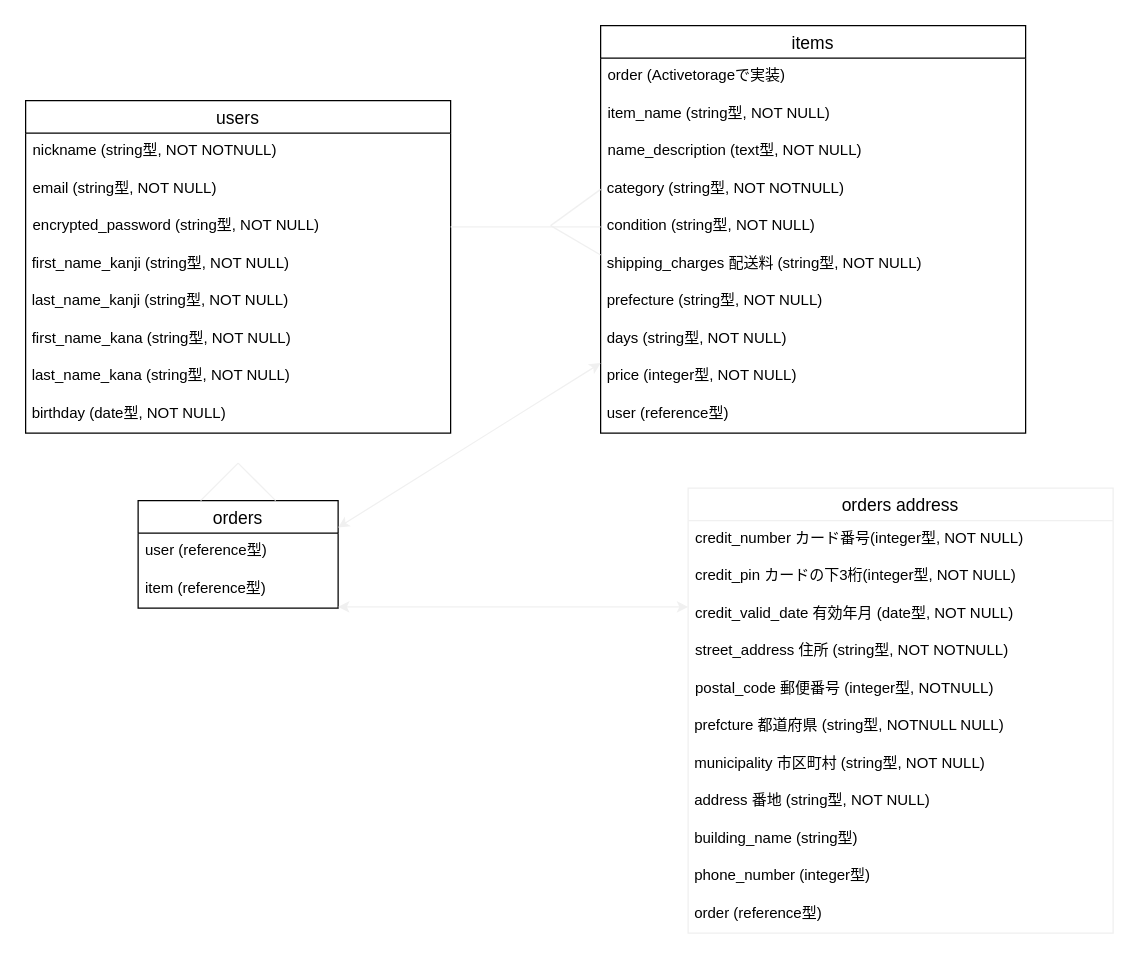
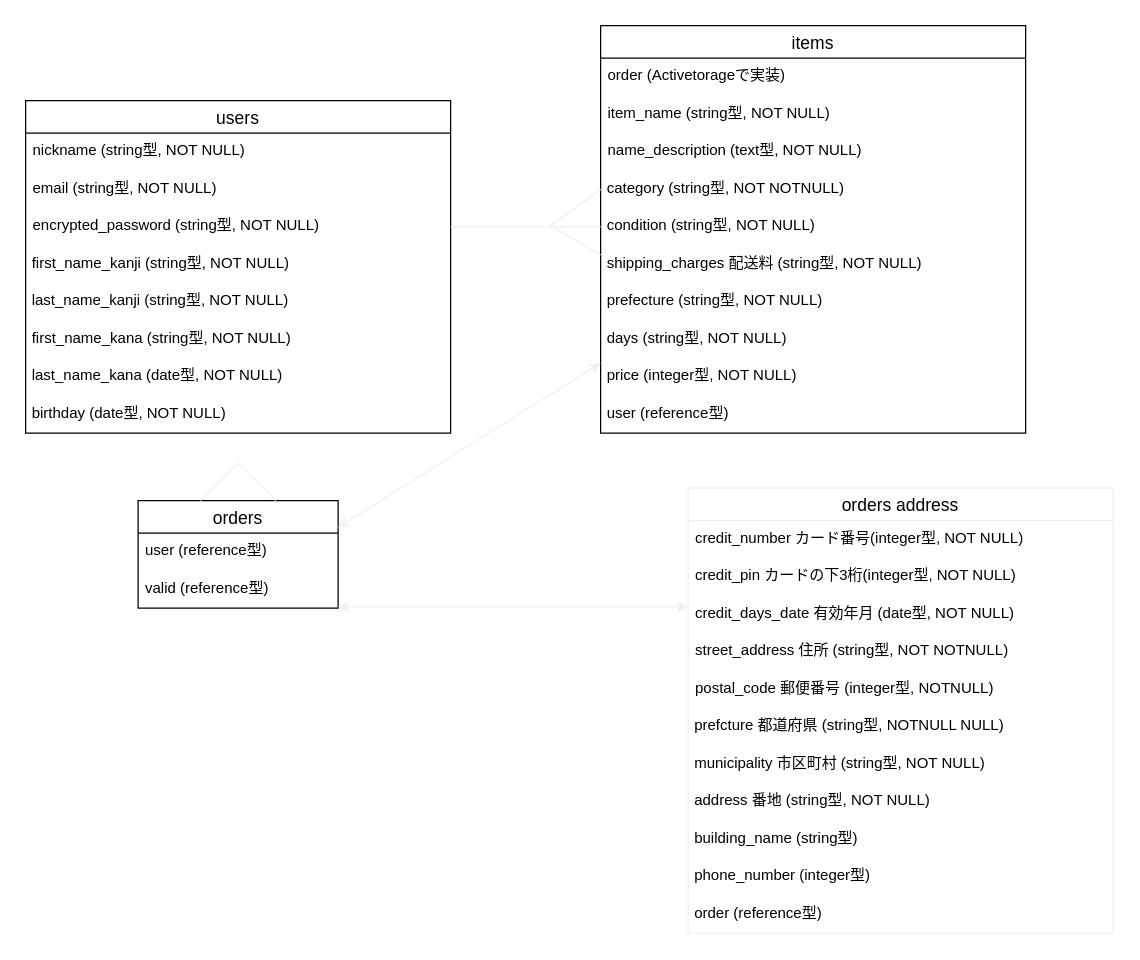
node "nickname (string型, NOT NOTNULL)": label "nickname (string型, NOT NOTNULL)" -> "nickname (string型, NOT NULL)"
node "last_name_kana (string型, NOT NULL)": label "last_name_kana (string型, NOT NULL)" -> "last_name_kana (date型, NOT NULL)"
node "item (reference型)": label "item (reference型)" -> "valid (reference型)"
node "credit_valid_date 有効年月 (date型, NOT NULL)": label "credit_valid_date 有効年月 (date型, NOT NULL)" -> "credit_days_date 有効年月 (date型, NOT NULL)"
